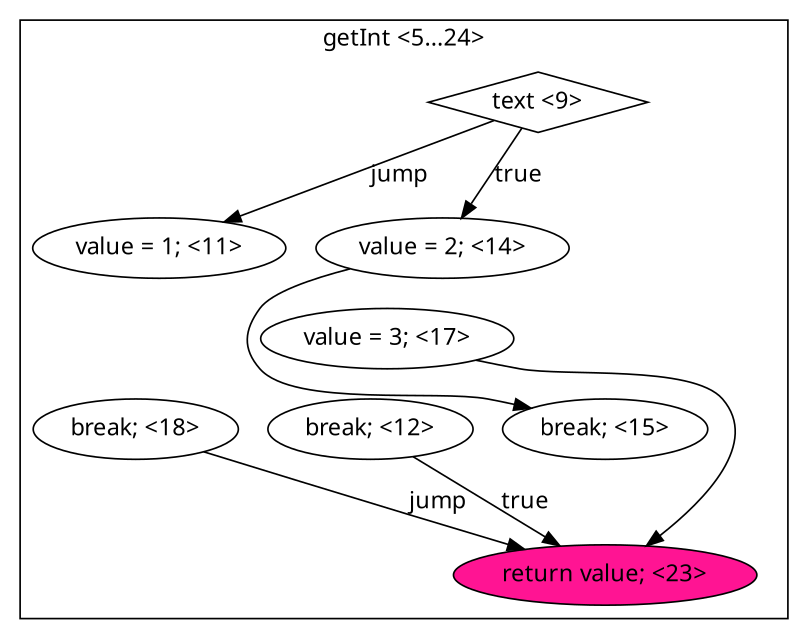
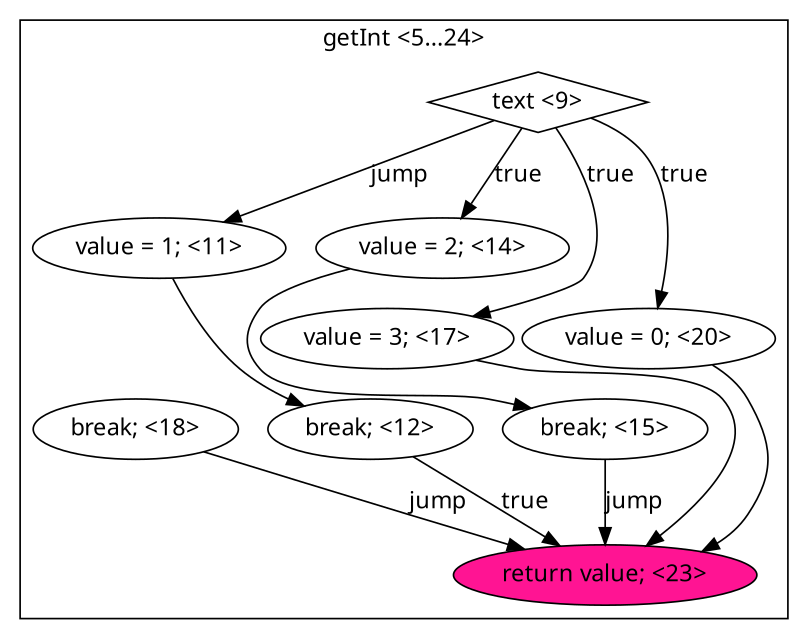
edge "text <9>" -> "value = 3; <17>": added, label "true"
node "value = 0; <20>": added
edge "value = 1; <11>" -> "break; <12>": added
edge "break; <15>" -> "return value; <23>": added, label "jump"
